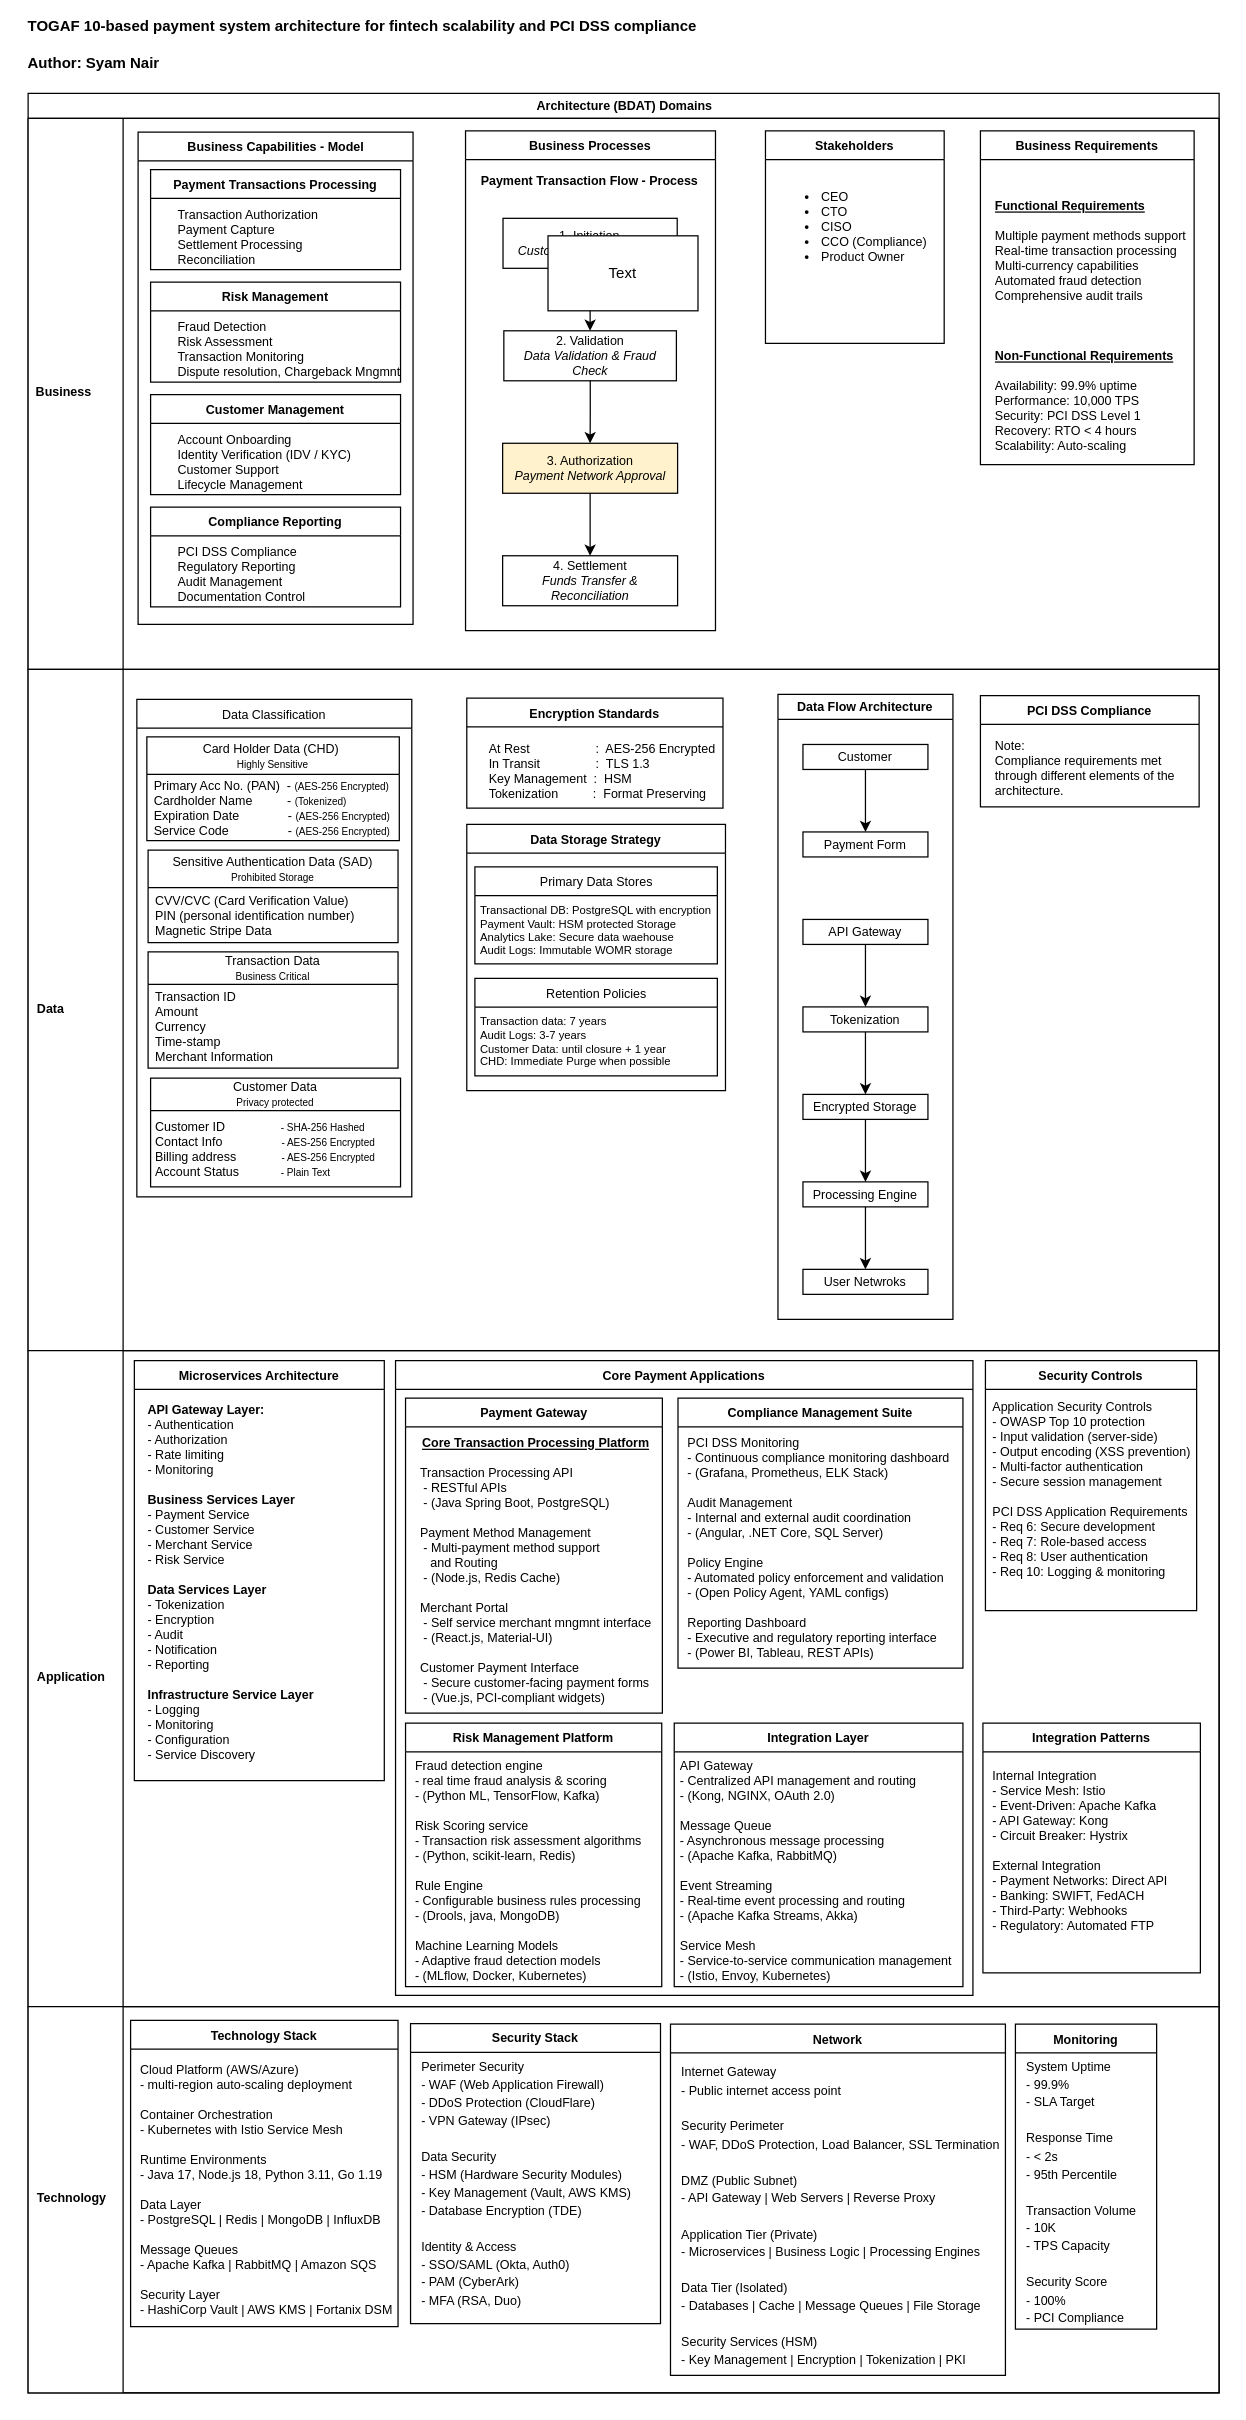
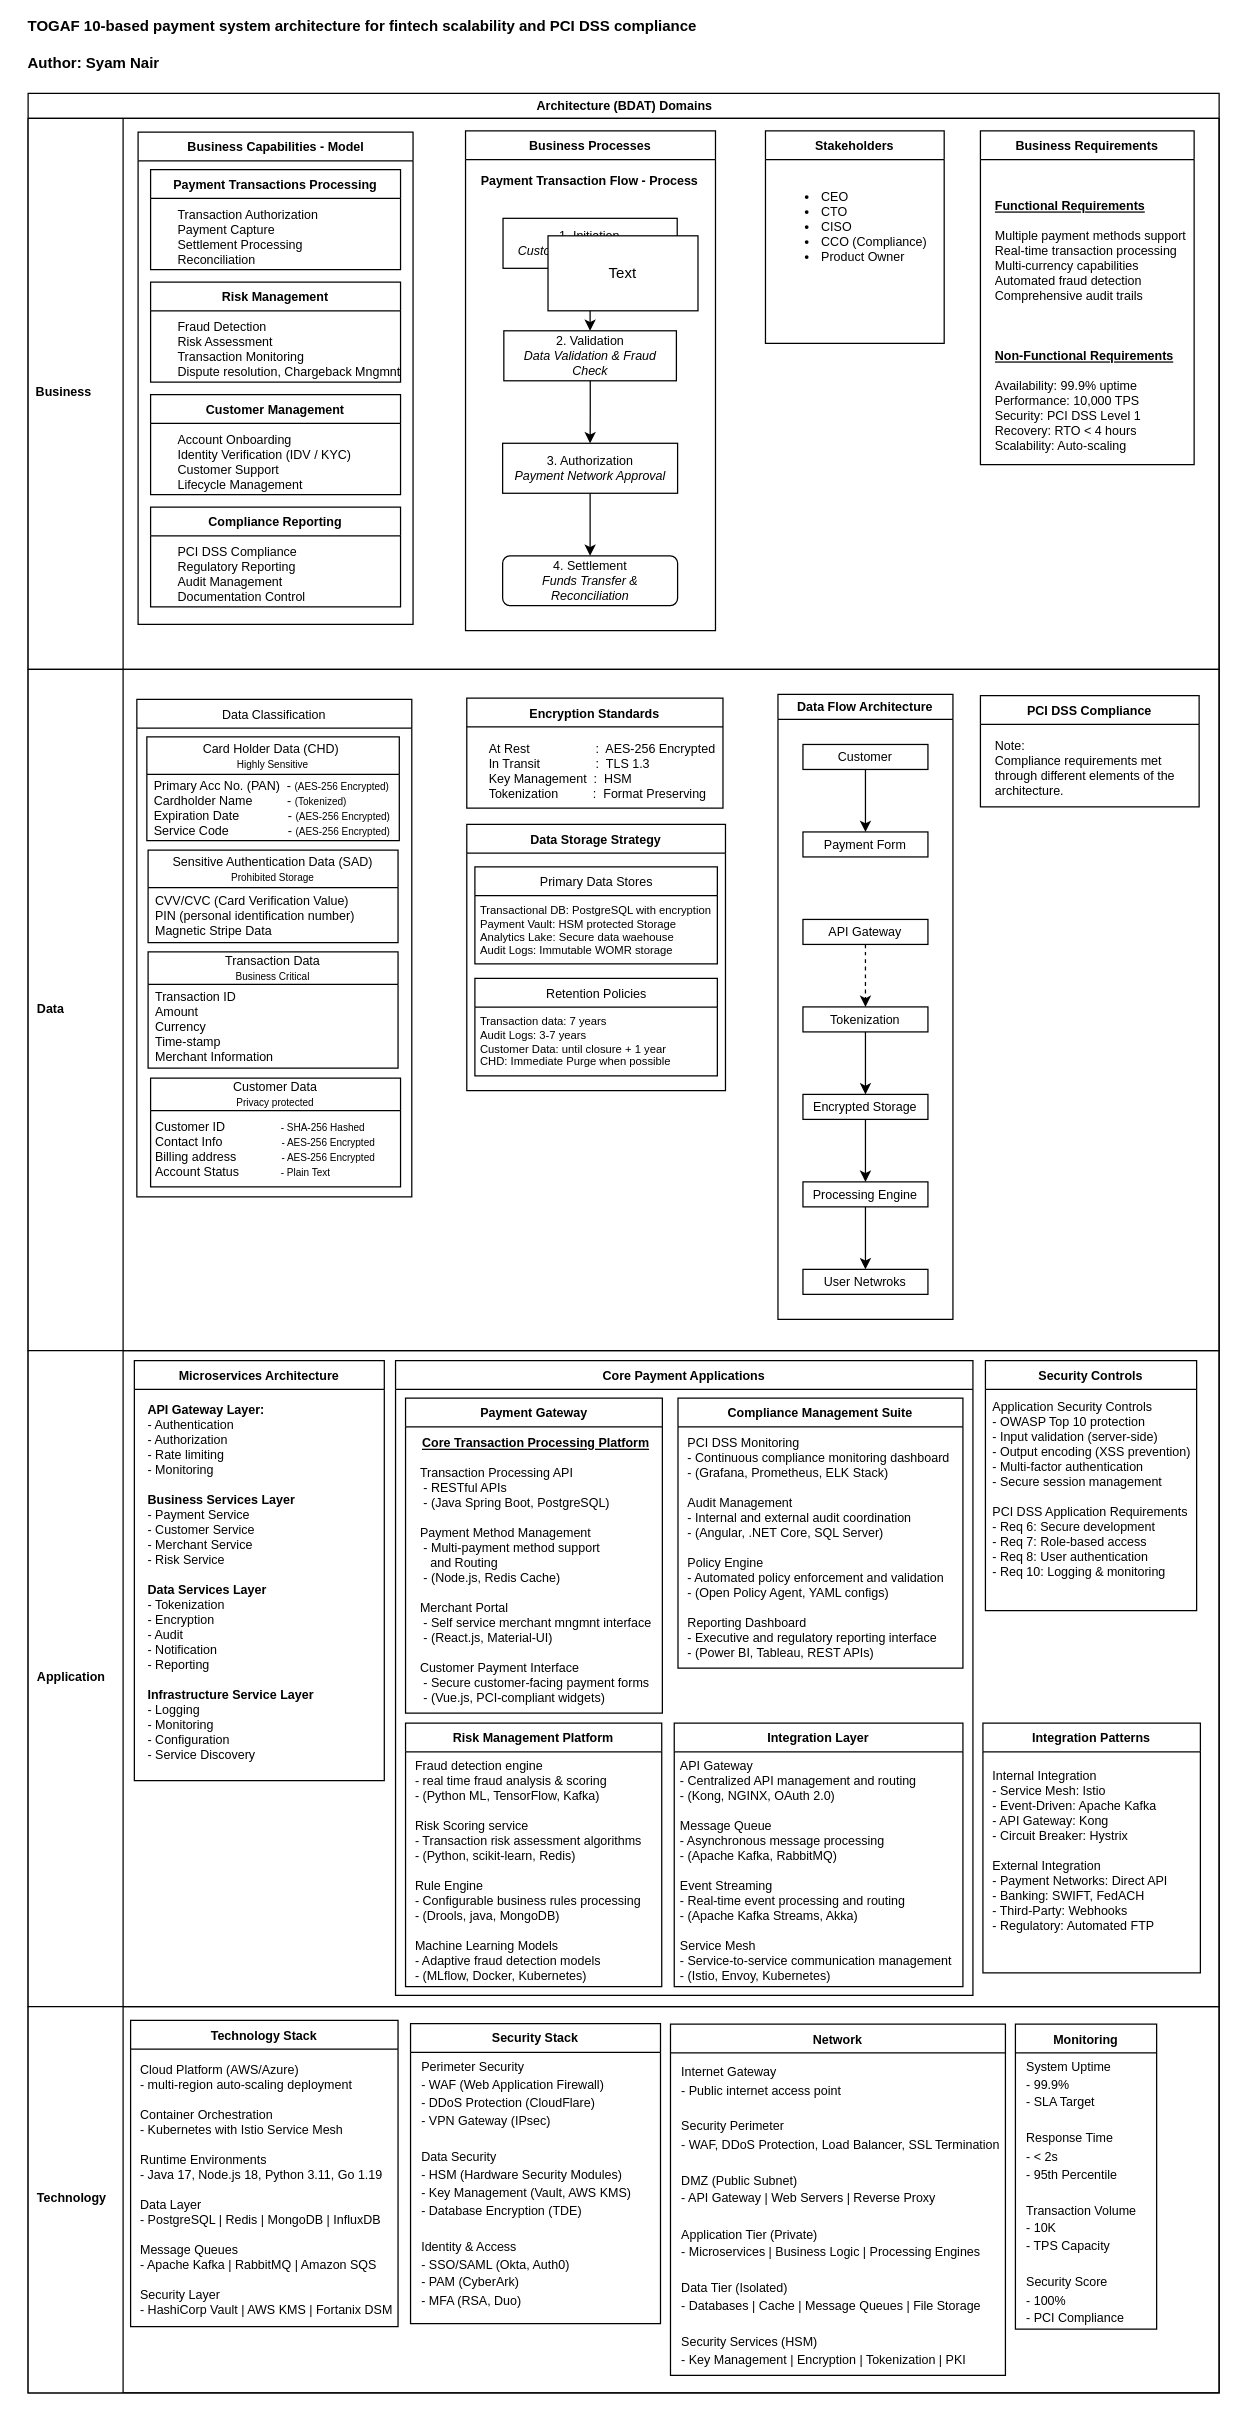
node "3. Authorization Payment Network Approval": fillcolor #fff2cc -> #ffffff
node "4. Settlement Funds Transfer & Reconciliation": shape rectangle -> rounded rectangle
edge "API Gateway" -> "Tokenization": style solid -> dashed
